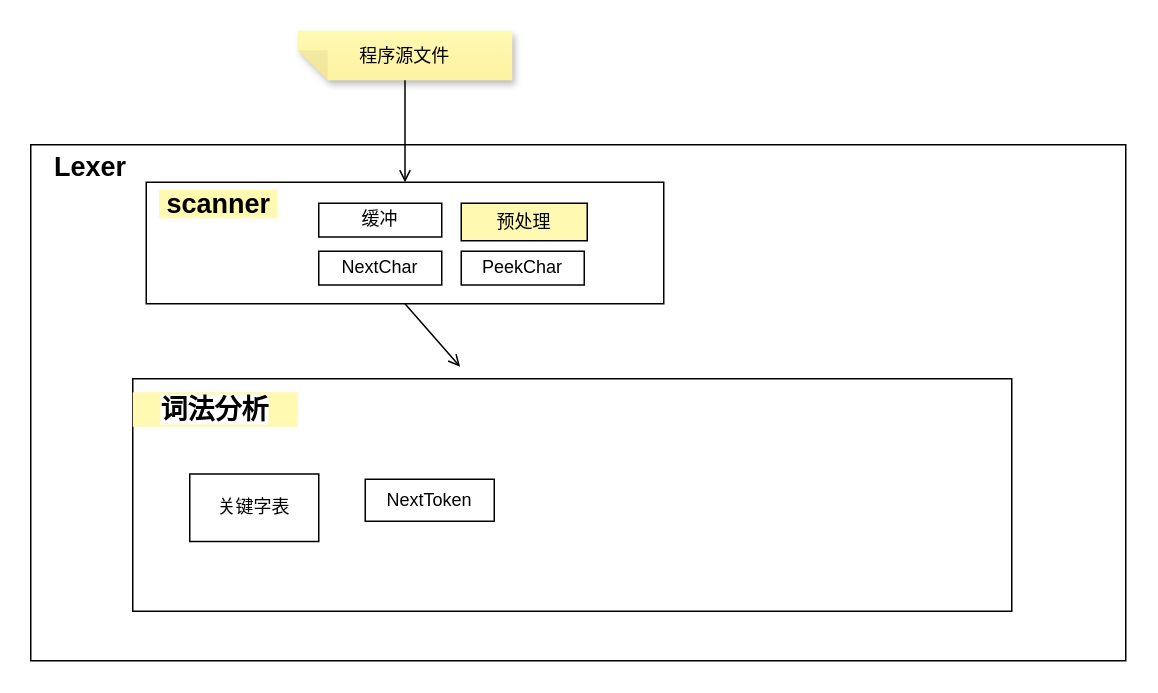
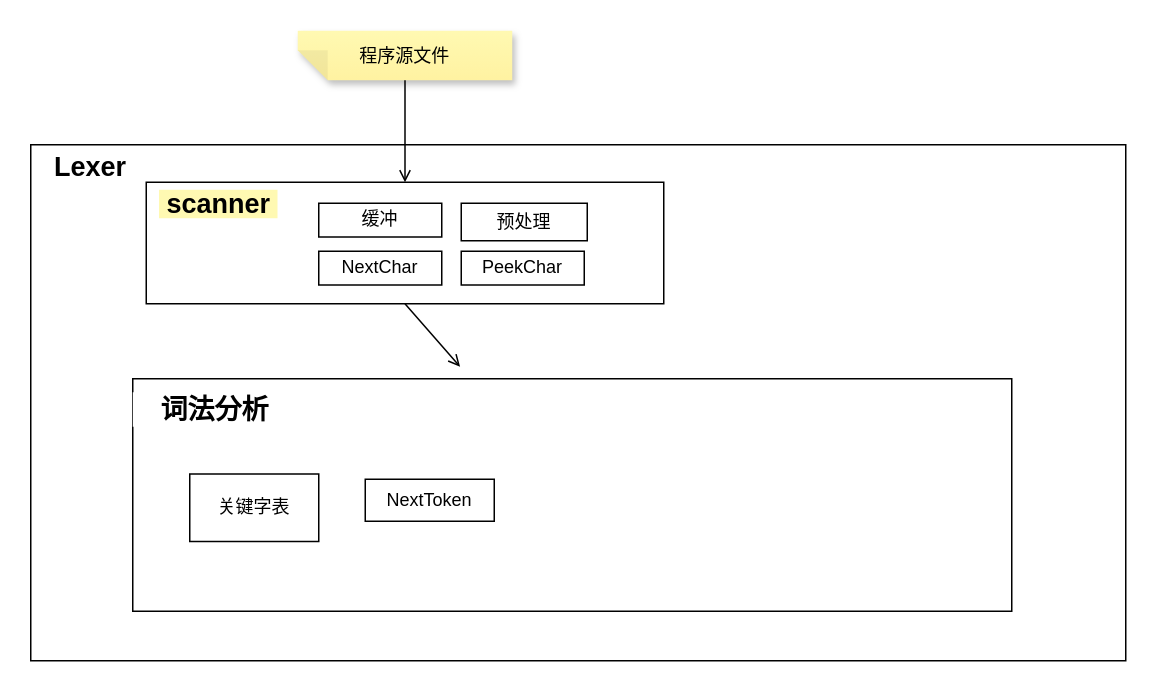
node "预处理": fillcolor #fff9b2 -> #ffffff
node "词法分析": fillcolor #fff9b2 -> #ffffff
